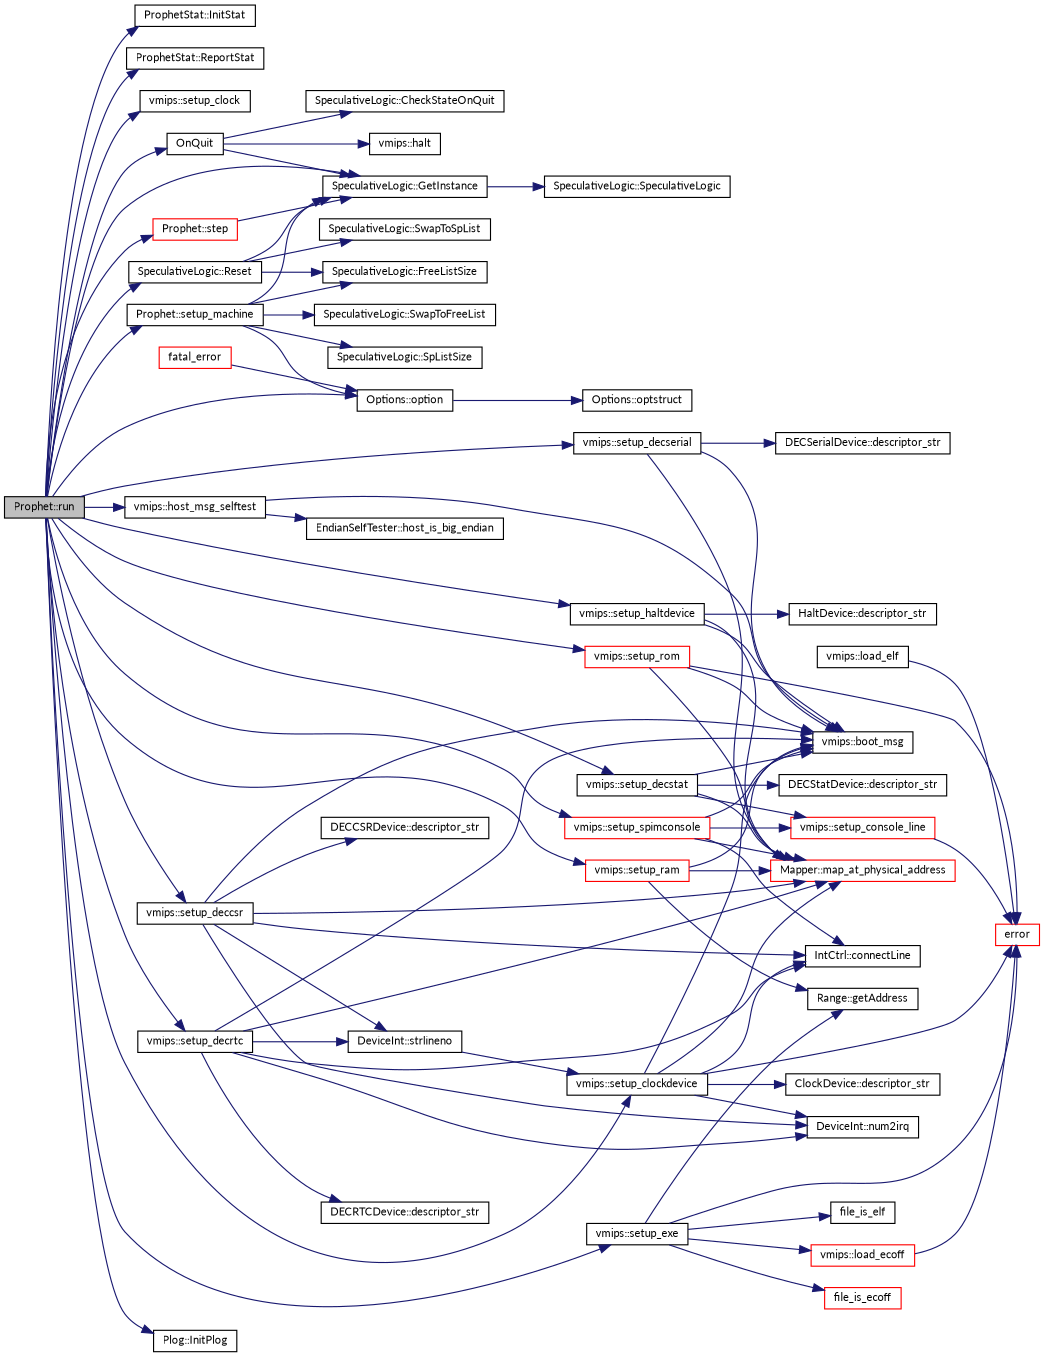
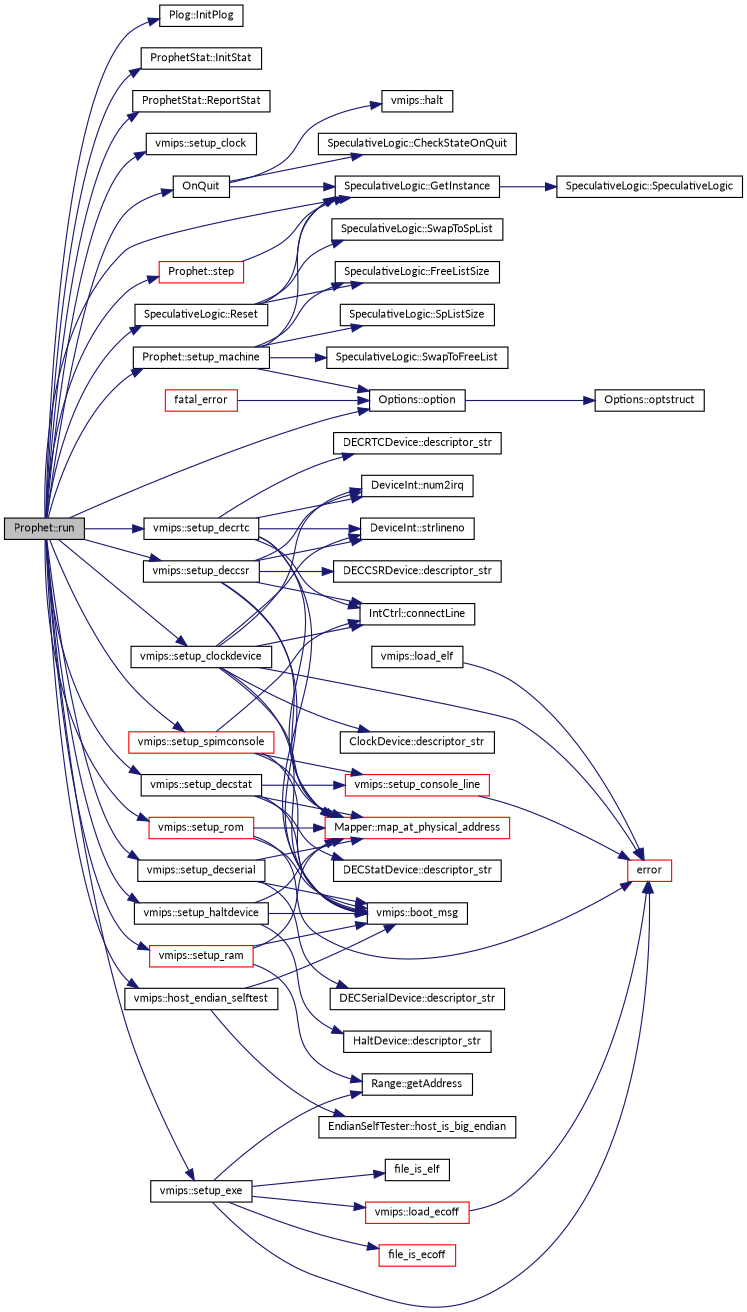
node "vmips::host_msg_selftest": label "vmips::host_msg_selftest" -> "vmips::host_endian_selftest"
edge "DeviceInt::strlineno" -> "vmips::setup_clockdevice": reversed
